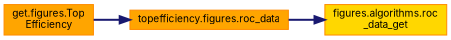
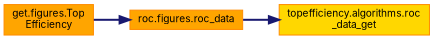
node "topefficiency.figures.roc_data": label "topefficiency.figures.roc_data" -> "roc.figures.roc_data"
node "figures.algorithms.roc _data_get": label "figures.algorithms.roc _data_get" -> "topefficiency.algorithms.roc _data_get"
